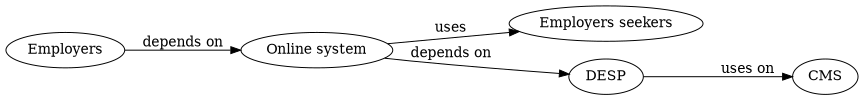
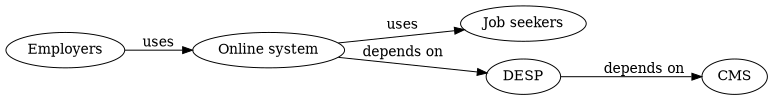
node "Employers seekers": label "Employers seekers" -> "Job seekers"
edge "Employers" -> "Online system": label "depends on" -> "uses"
edge "DESP" -> "CMS": label "uses on" -> "depends on"
